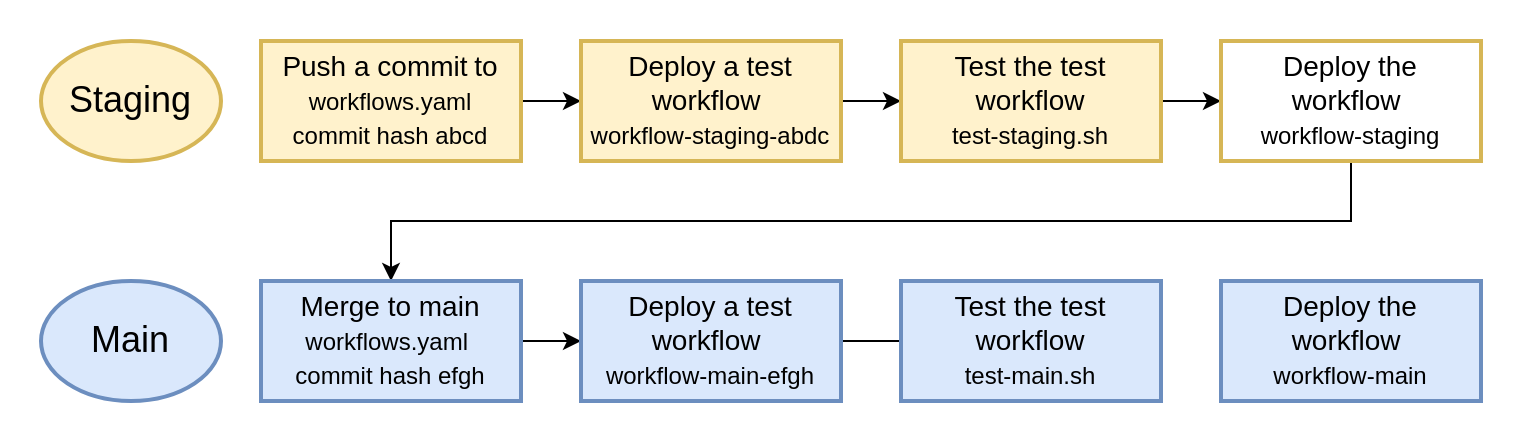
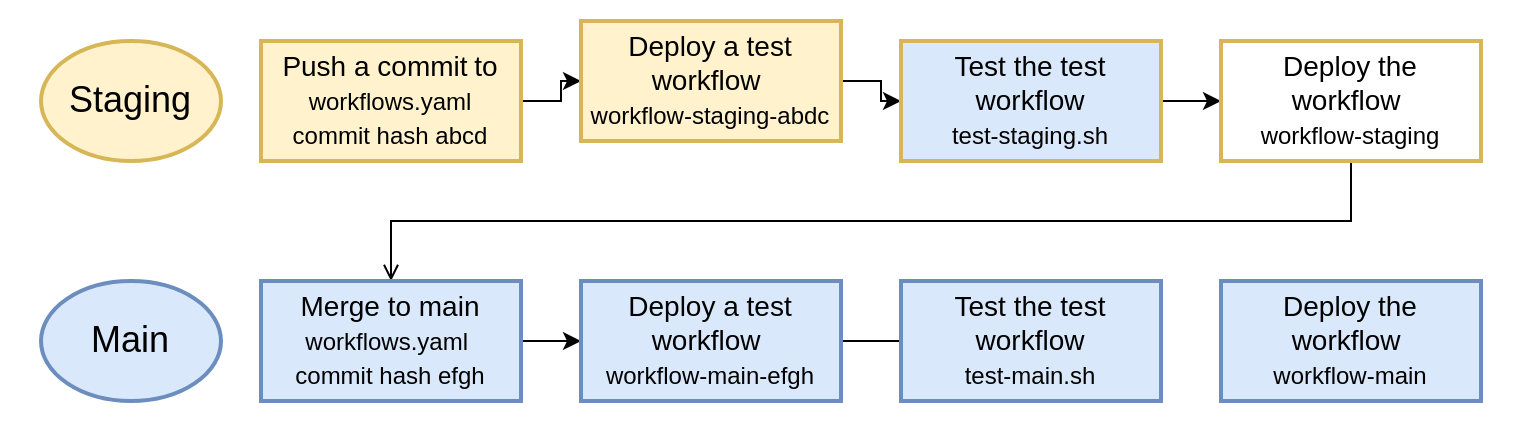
node "Deploy a test workflow workflow-staging-abdc": moved (711, 101) -> (711, 81)
node "Test the test workflow test-staging.sh": fillcolor #fff2cc -> #dae8fc
edge "Deploy the workflow workflow-staging" -> "Merge to main workflows.yaml commit hash efgh": arrowhead classic -> open
